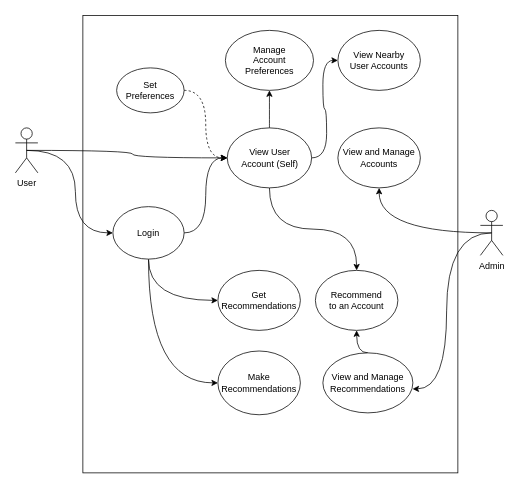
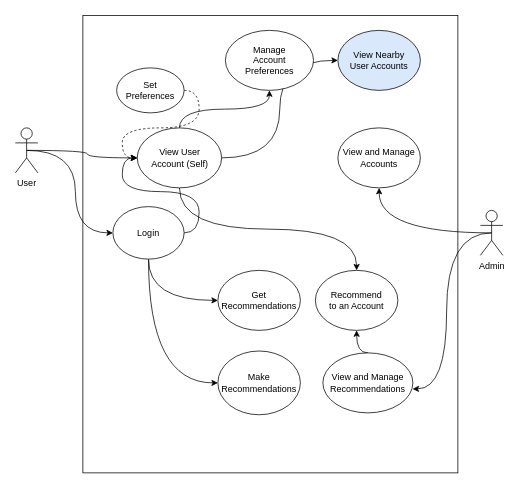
node "View Nearby User Accounts": fillcolor #ffffff -> #dae8fc
node "View User Account (Self)": moved (269, 158) -> (179, 158)
